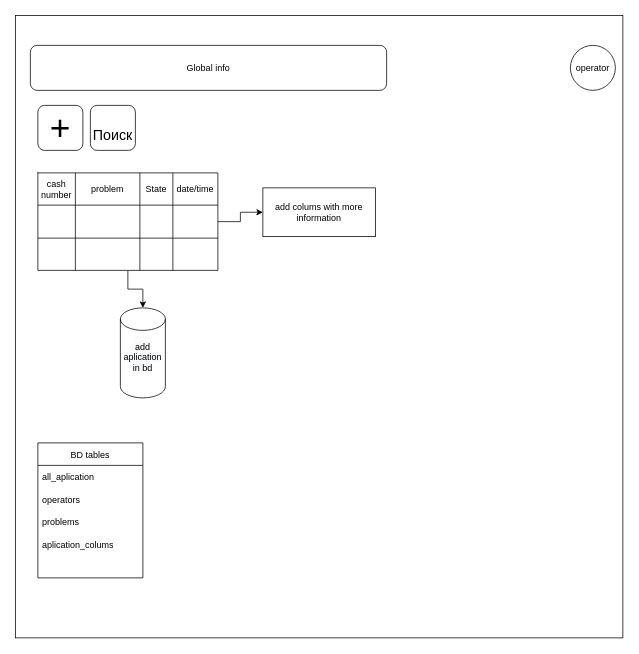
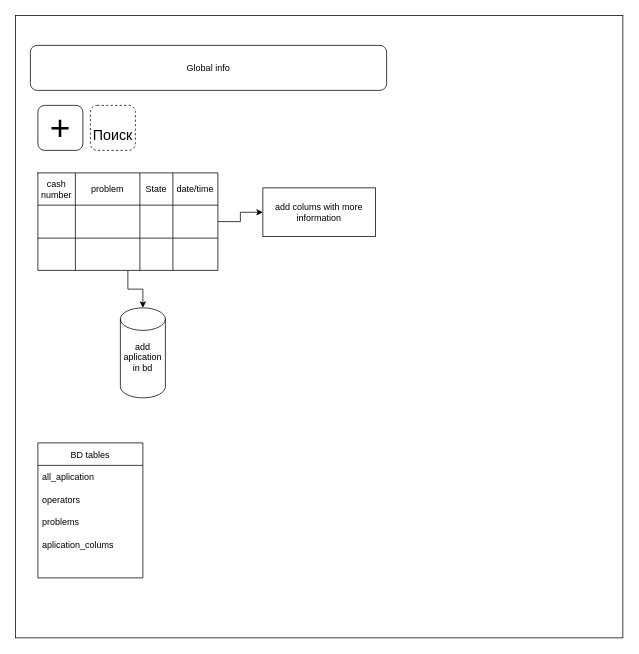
node "operator": removed
node "Поиск": style solid -> dashed
